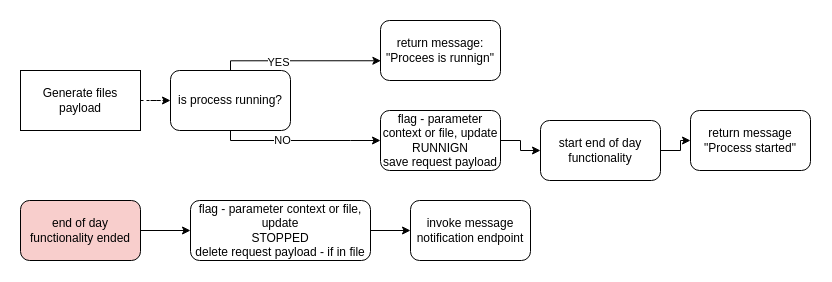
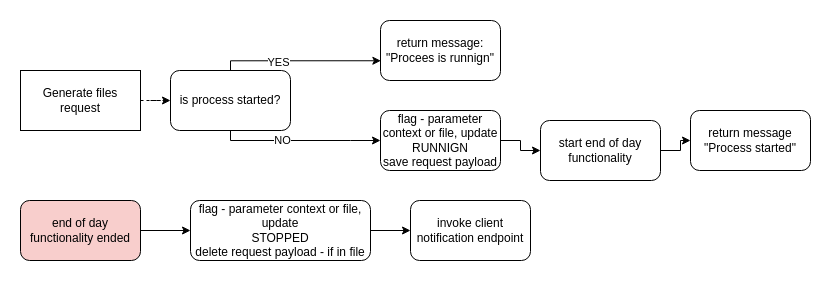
node "Generate files payload": label "Generate files payload" -> "Generate files request"
node "is process running?": label "is process running?" -> "is process started?"
node "invoke message notification endpoint": label "invoke message notification endpoint" -> "invoke client notification endpoint"
